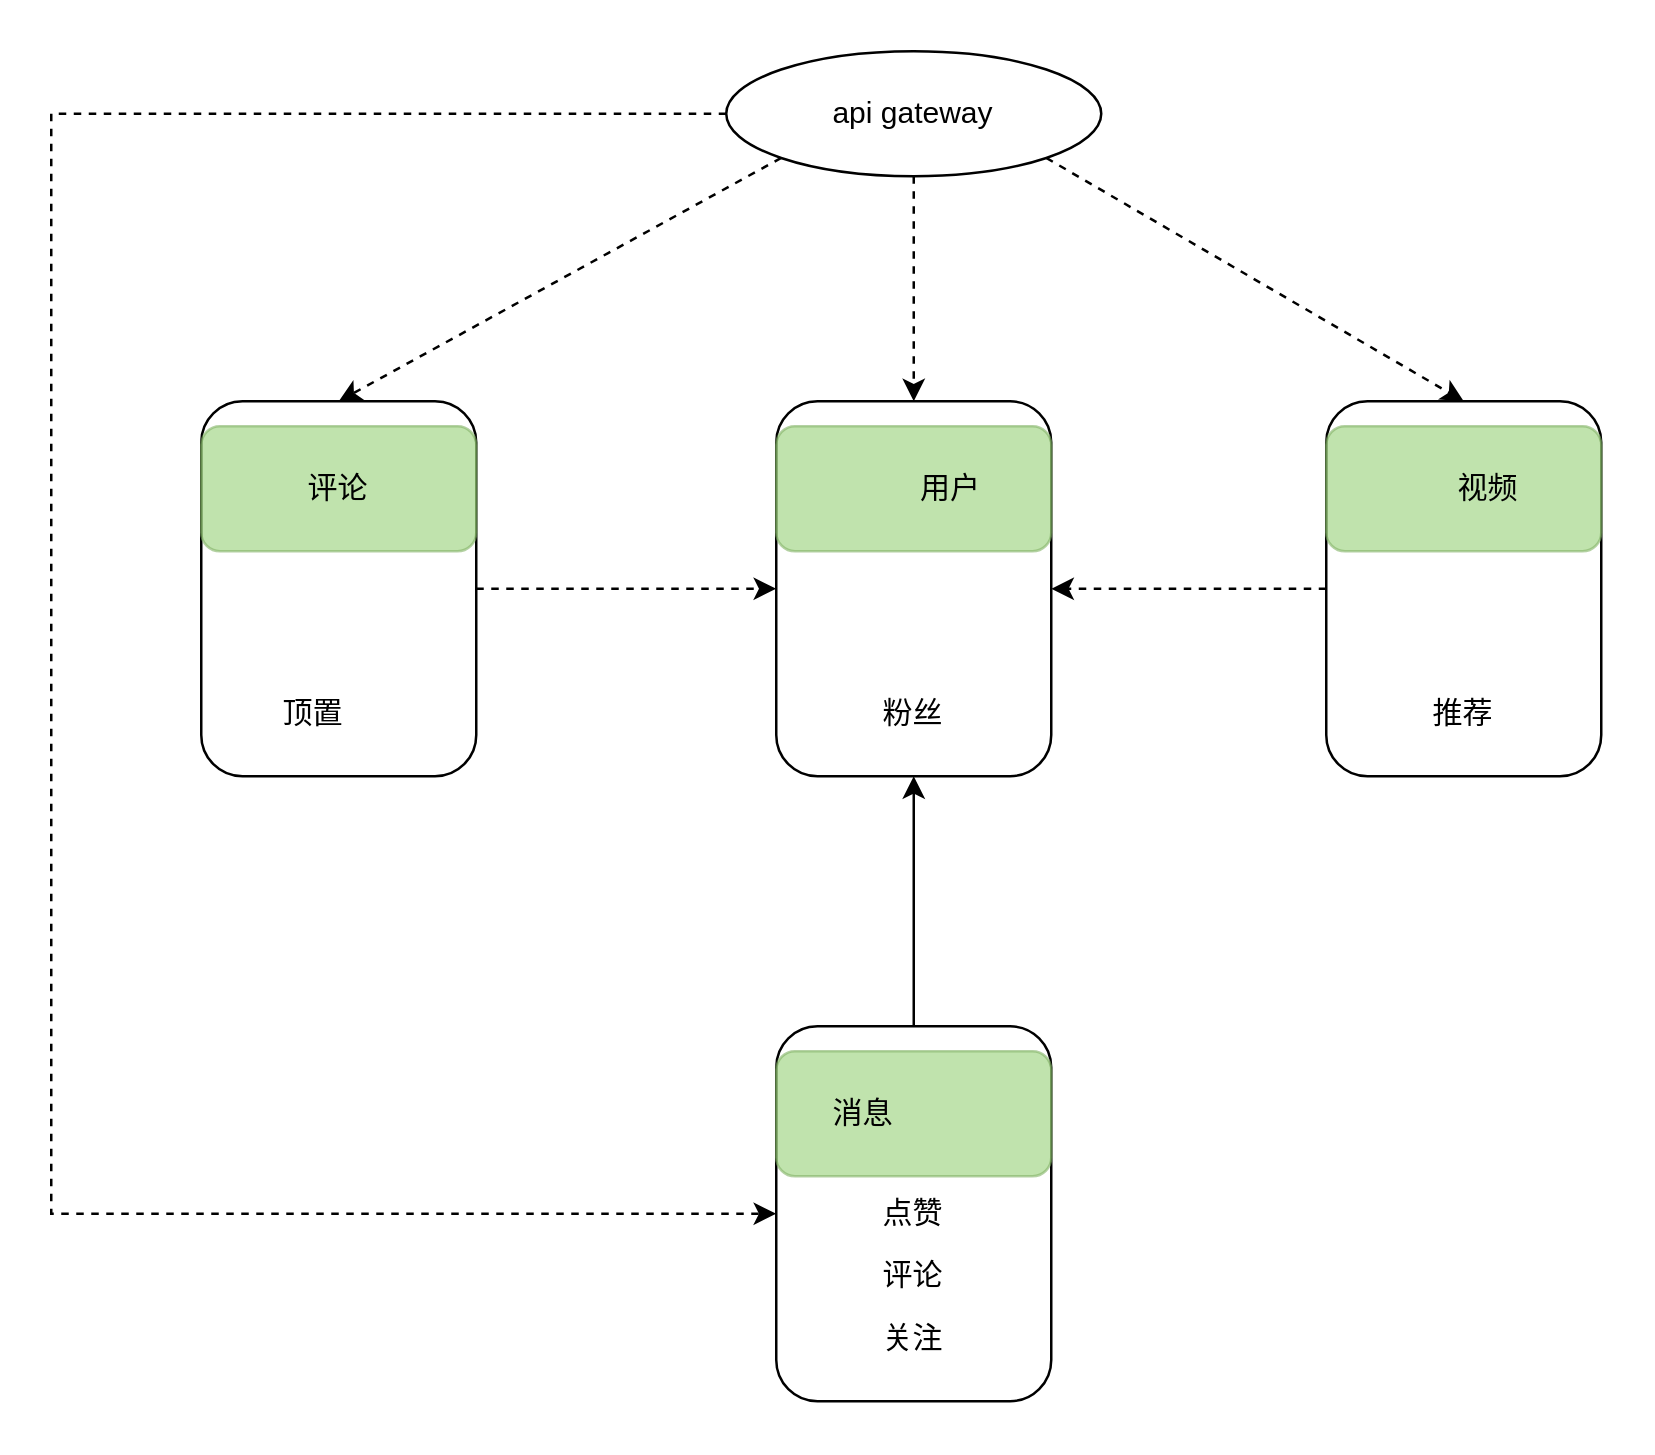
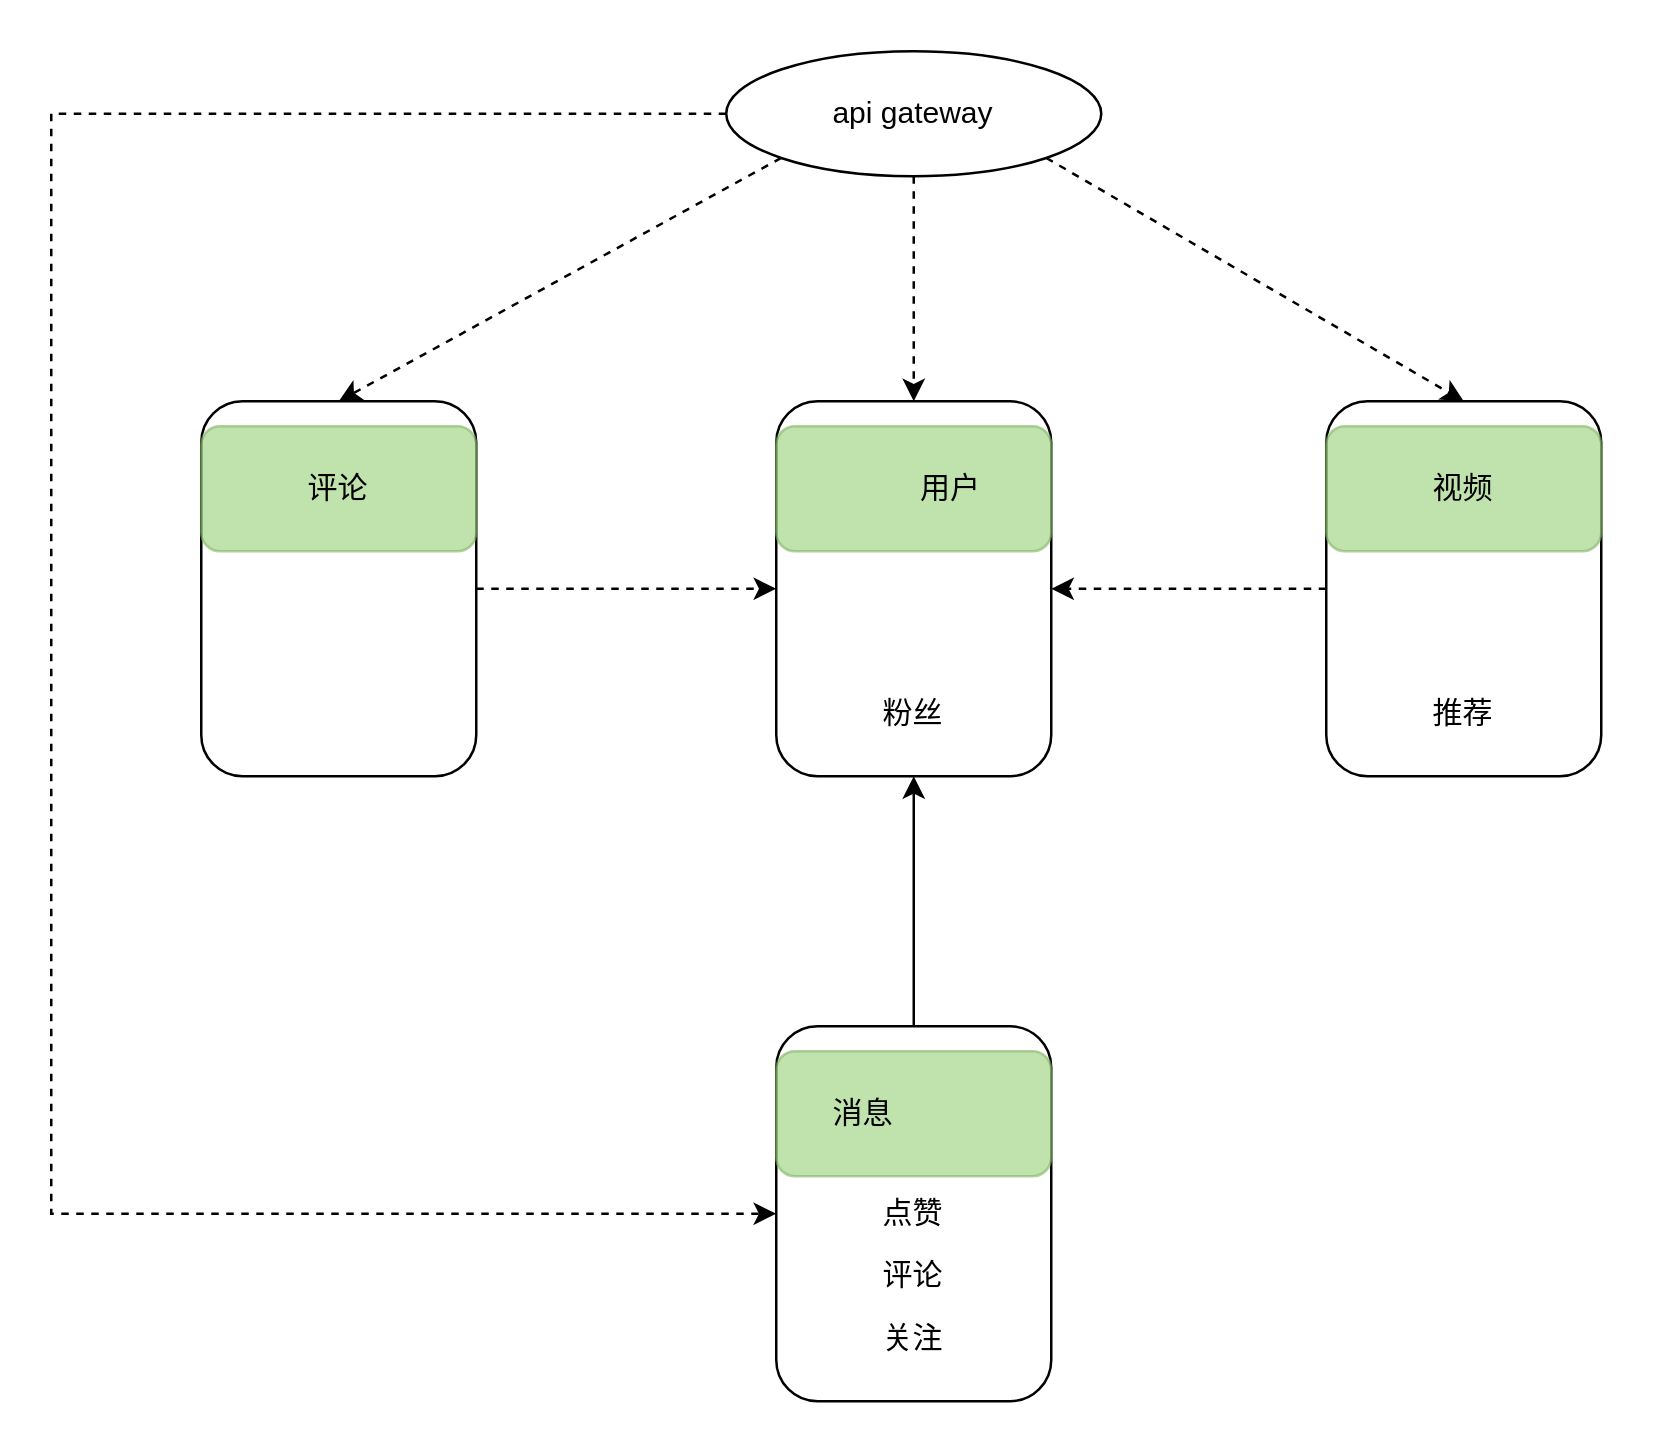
node "视频": moved (1489, 489) -> (1464, 489)
node "顶置": removed
